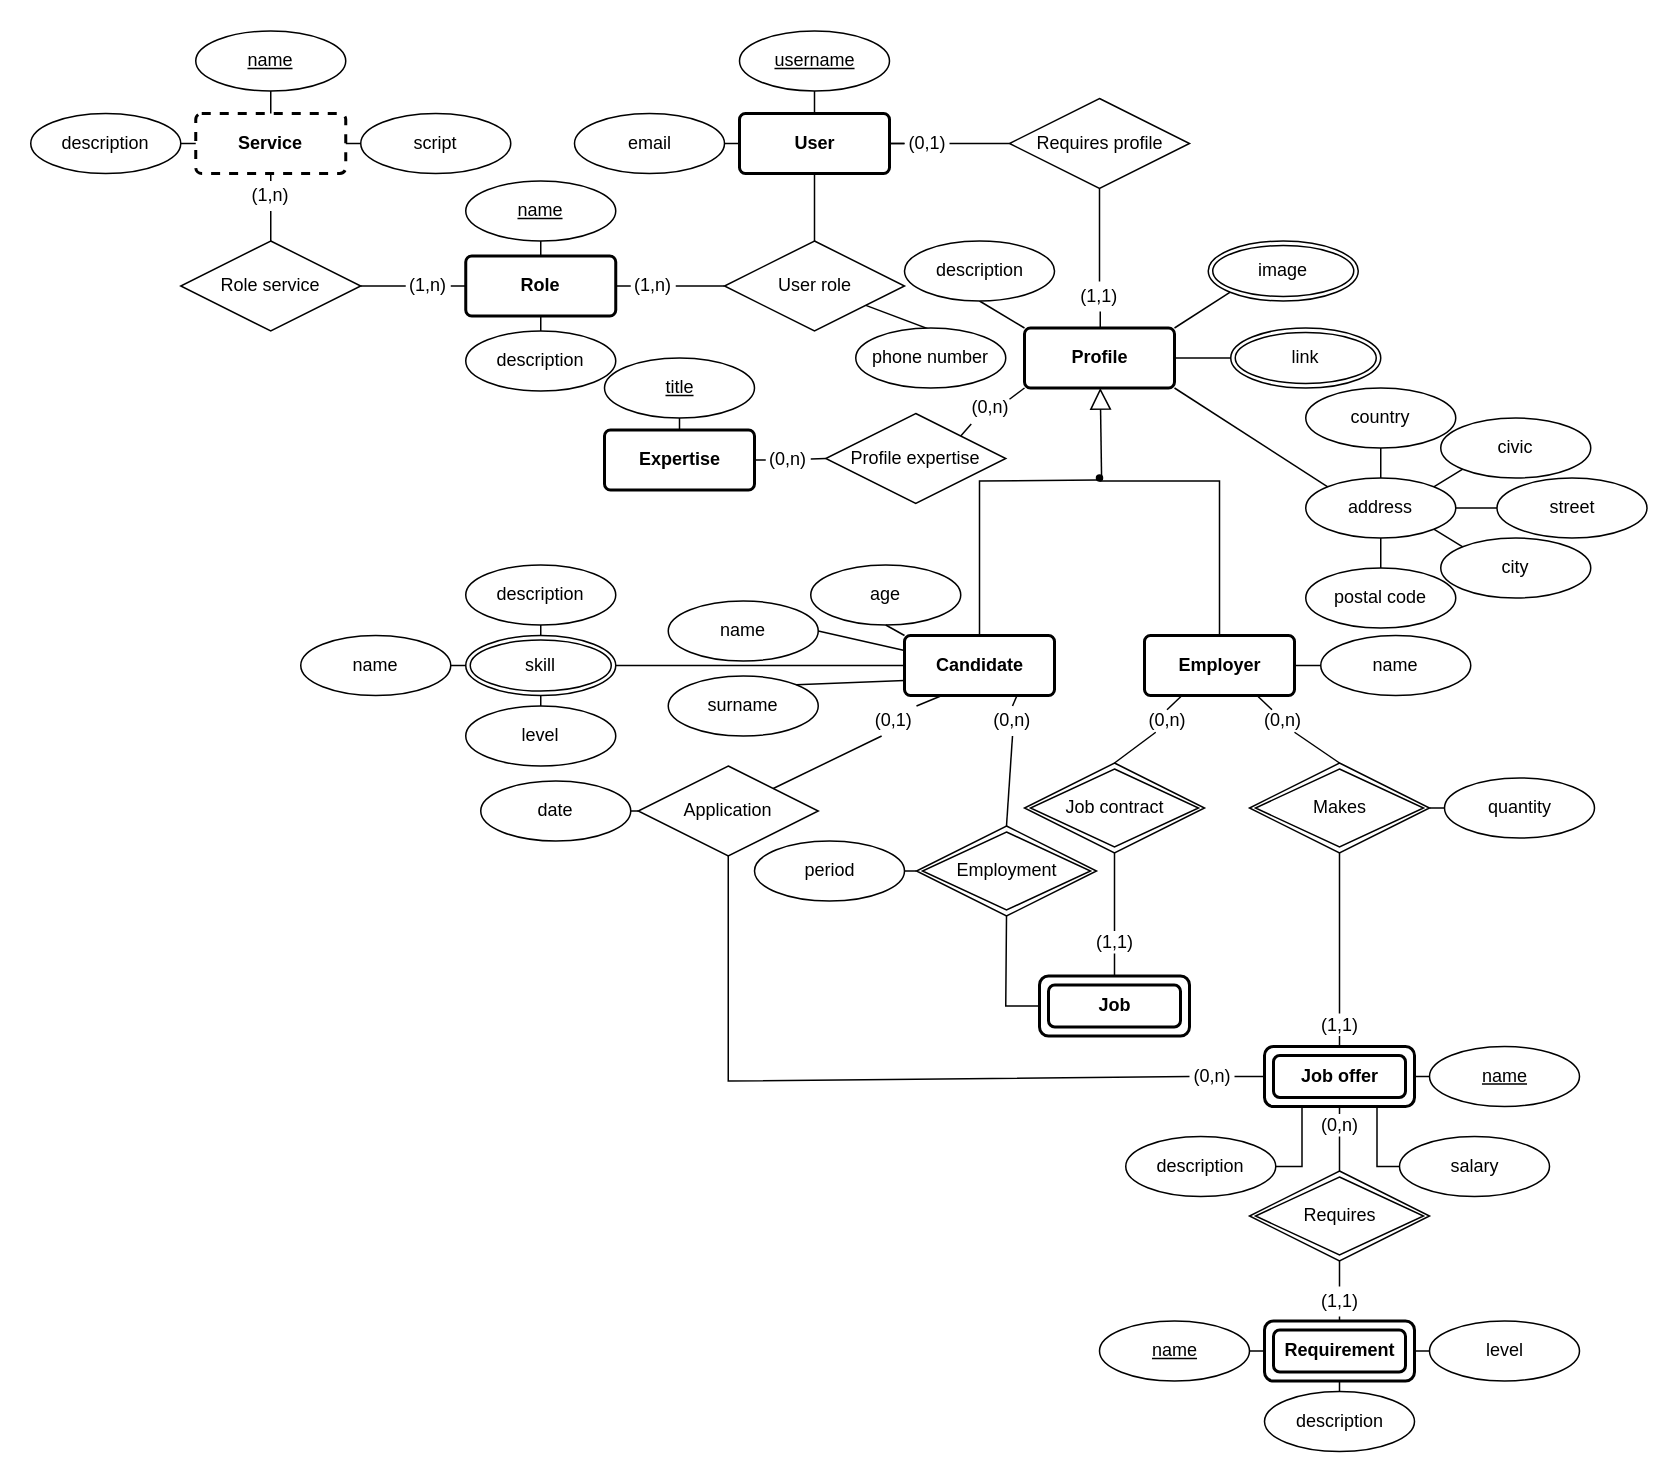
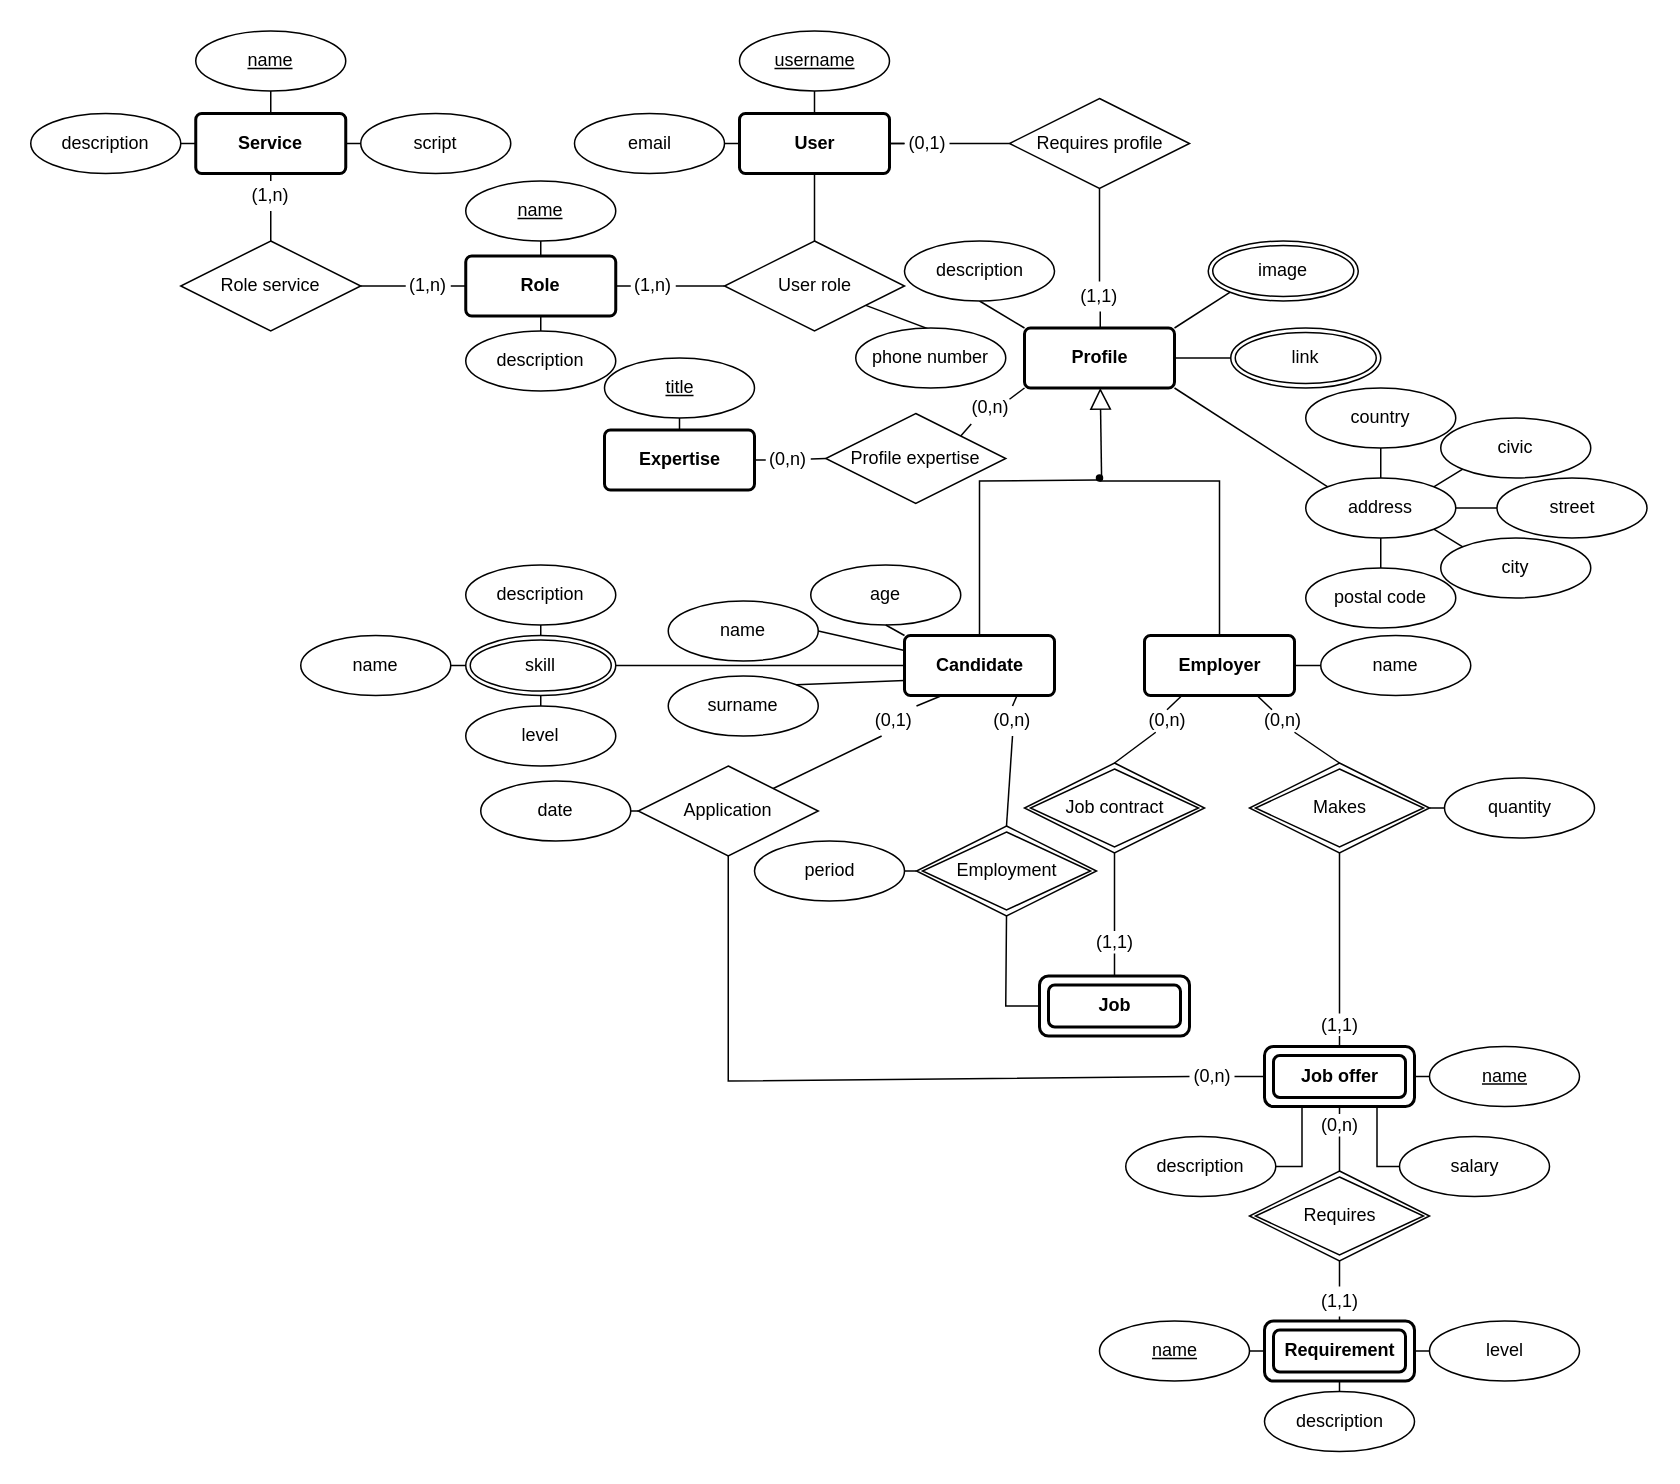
node "Service": style dashed -> solid
